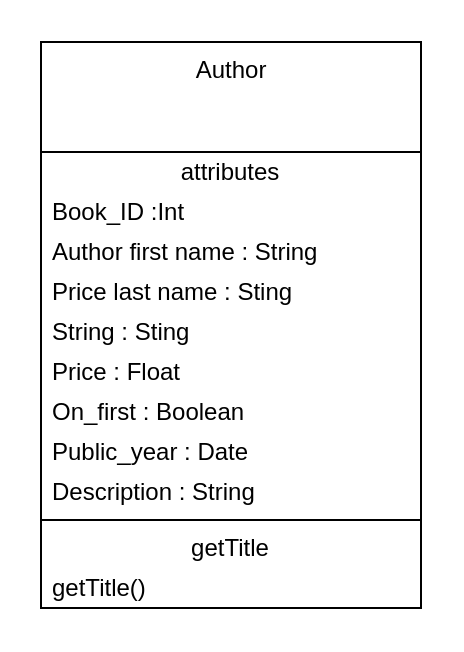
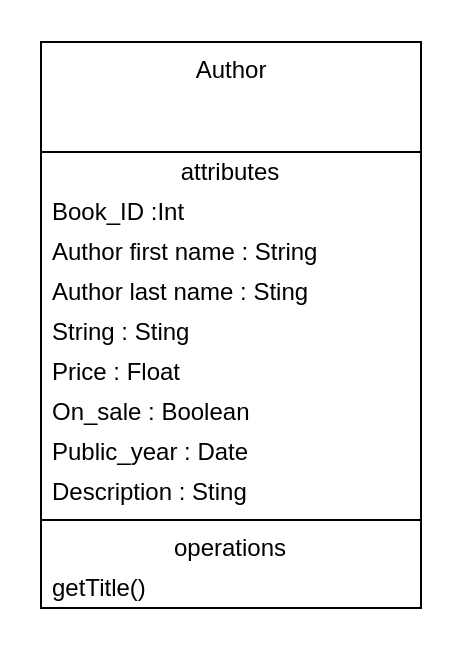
node "Price last name : Sting": label "Price last name : Sting" -> "Author last name : Sting"
node "On_first : Boolean": label "On_first : Boolean" -> "On_sale : Boolean"
node "Description : String": label "Description : String" -> "Description : Sting"
node "getTitle": label "getTitle" -> "operations"
